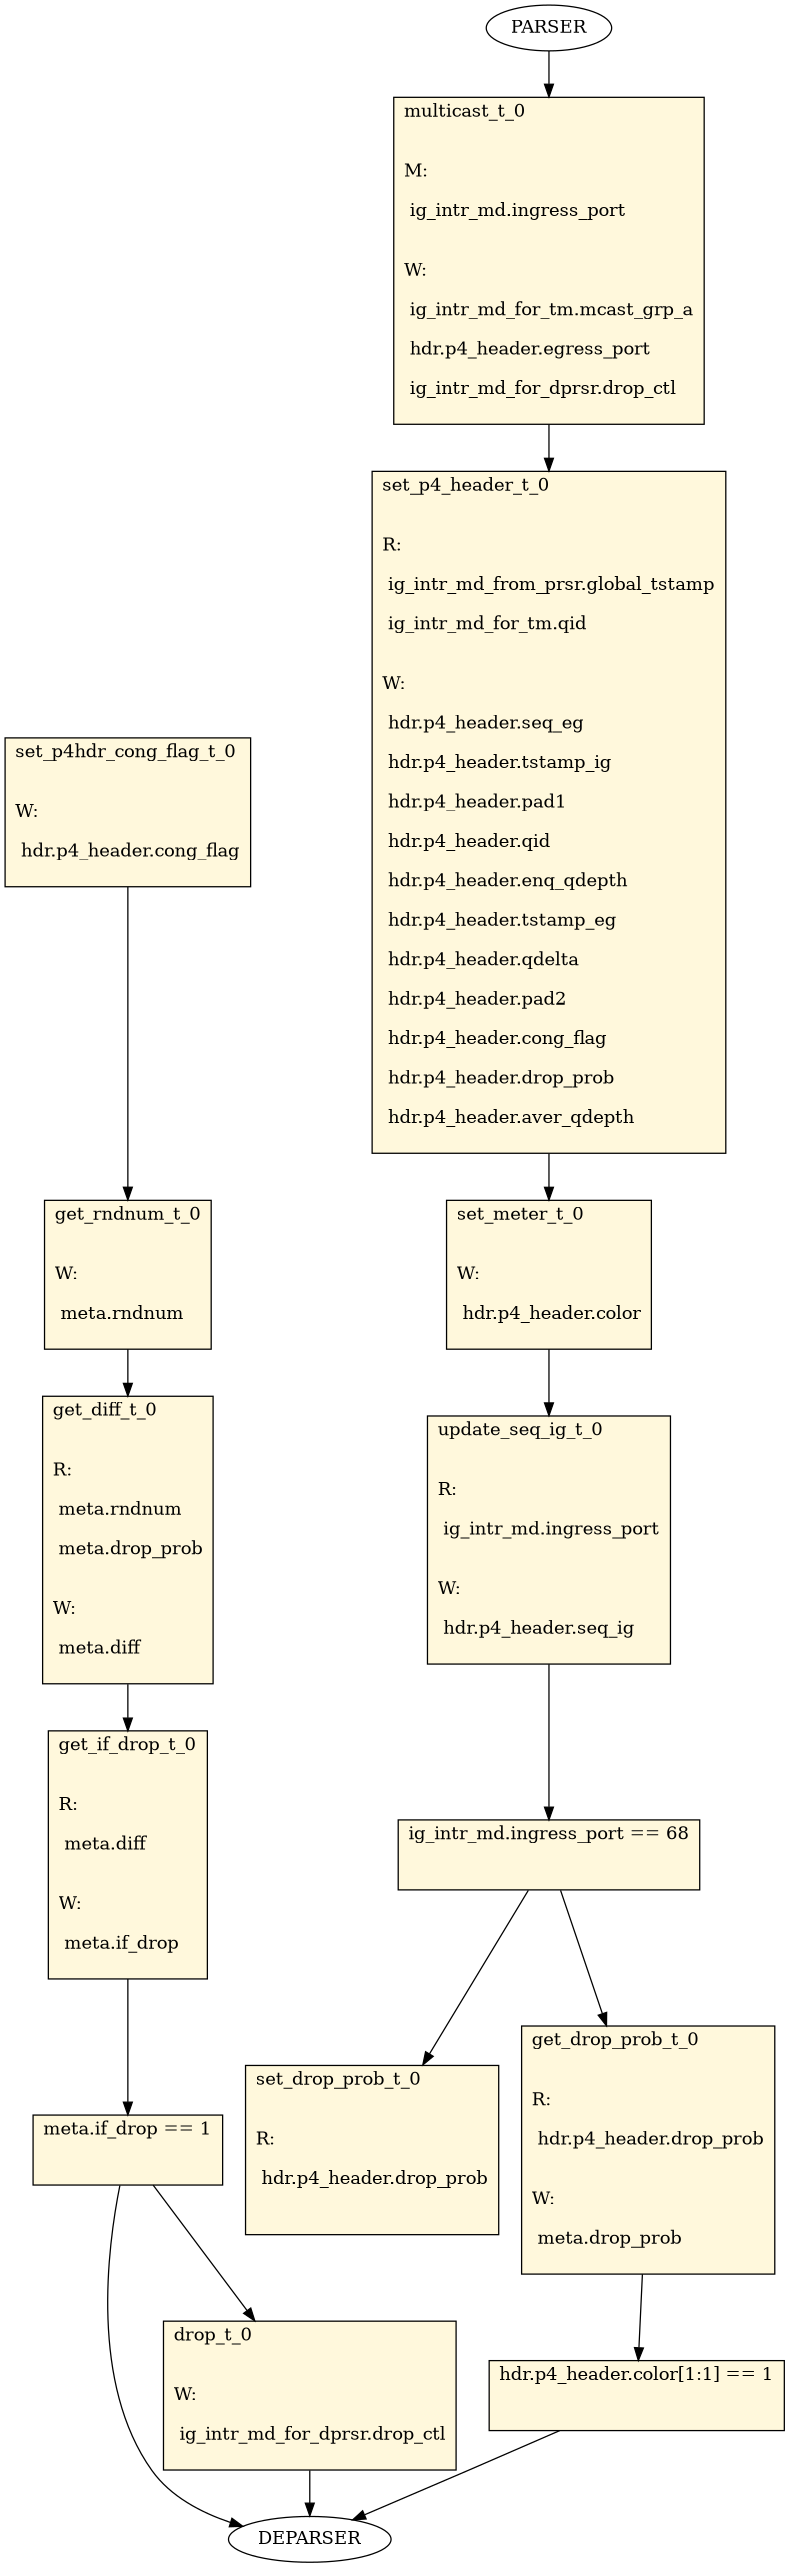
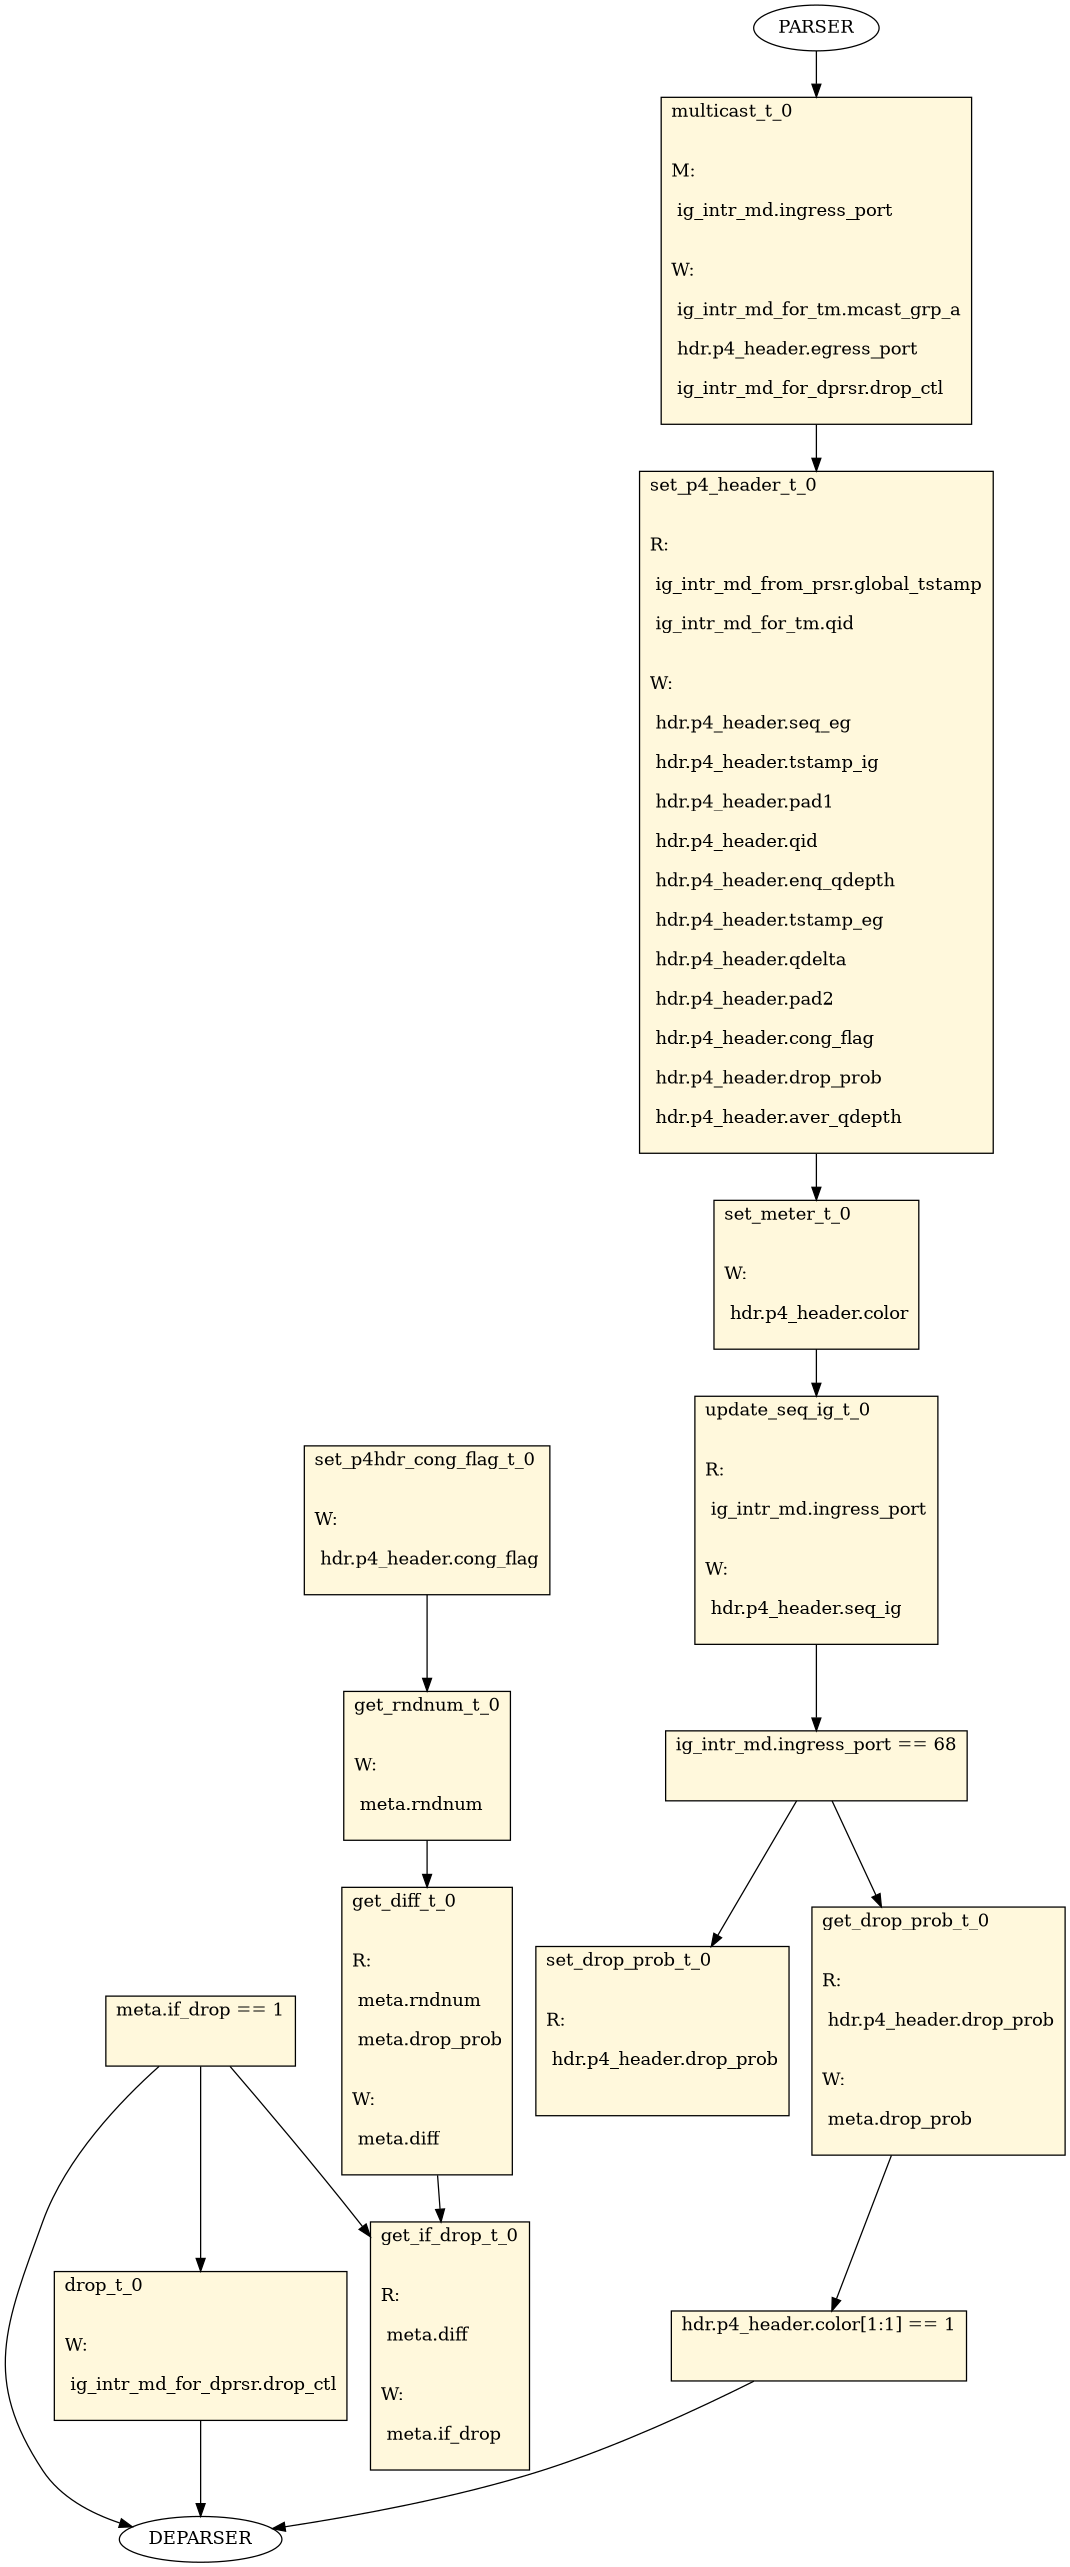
edge "get_if_drop_t_0 R: meta.diff W: meta.if_drop" -> "meta.if_drop == 1": reversed
